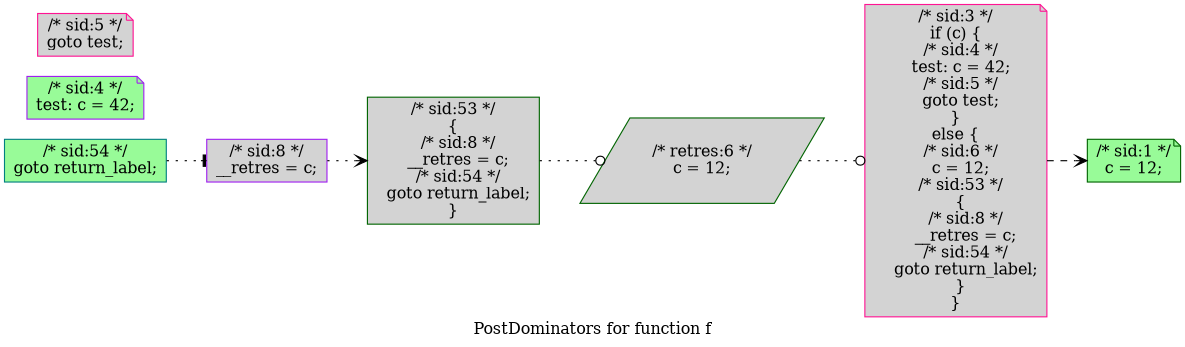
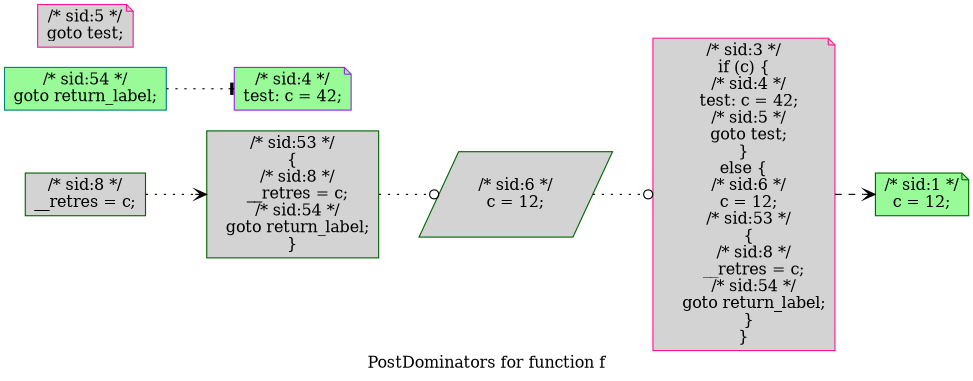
edge "/* sid:54 */ goto return_label;" -> "/* sid:8 */ __retres = c;": now "/* sid:54 */ goto return_label;" -> "/* sid:4 */ test: c = 42;"
node "/* sid:8 */ __retres = c;": color purple -> darkgreen
node "/* retres:6 */ c = 12;": label "/* retres:6 */ c = 12;" -> "/* sid:6 */ c = 12;"
